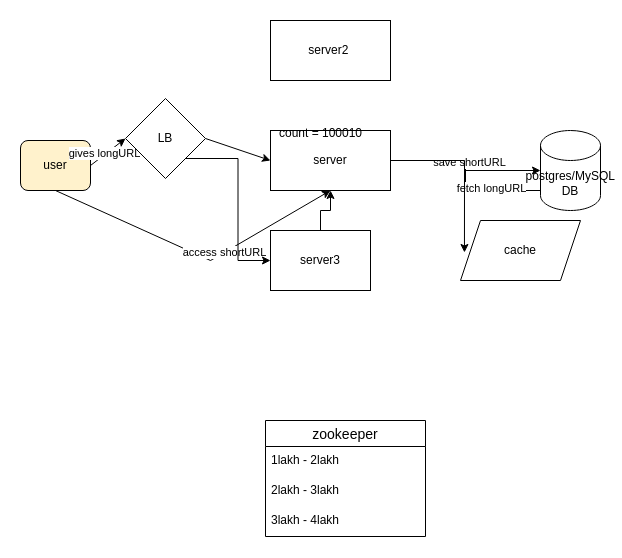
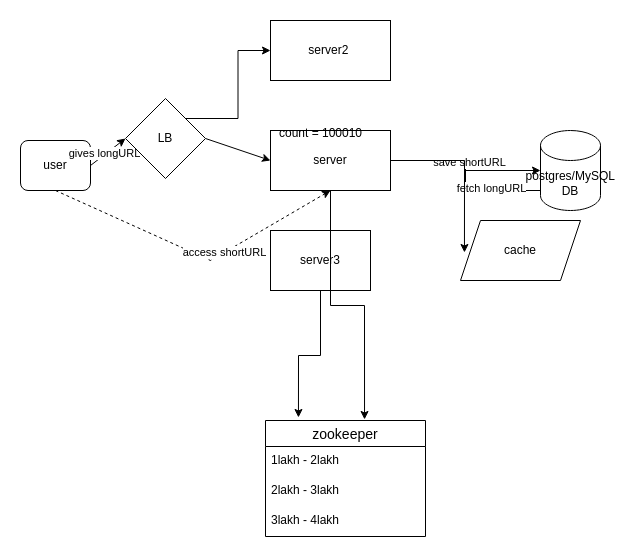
edge "LB" -> "server2": added
node "user": fillcolor #fff2cc -> #ffffff
edge "LB" -> "server3": removed
edge "server3" -> "server": now "server3" -> "zookeeper"
edge "user" -> "server": style solid -> dashed
edge "server" -> "zookeeper": added
